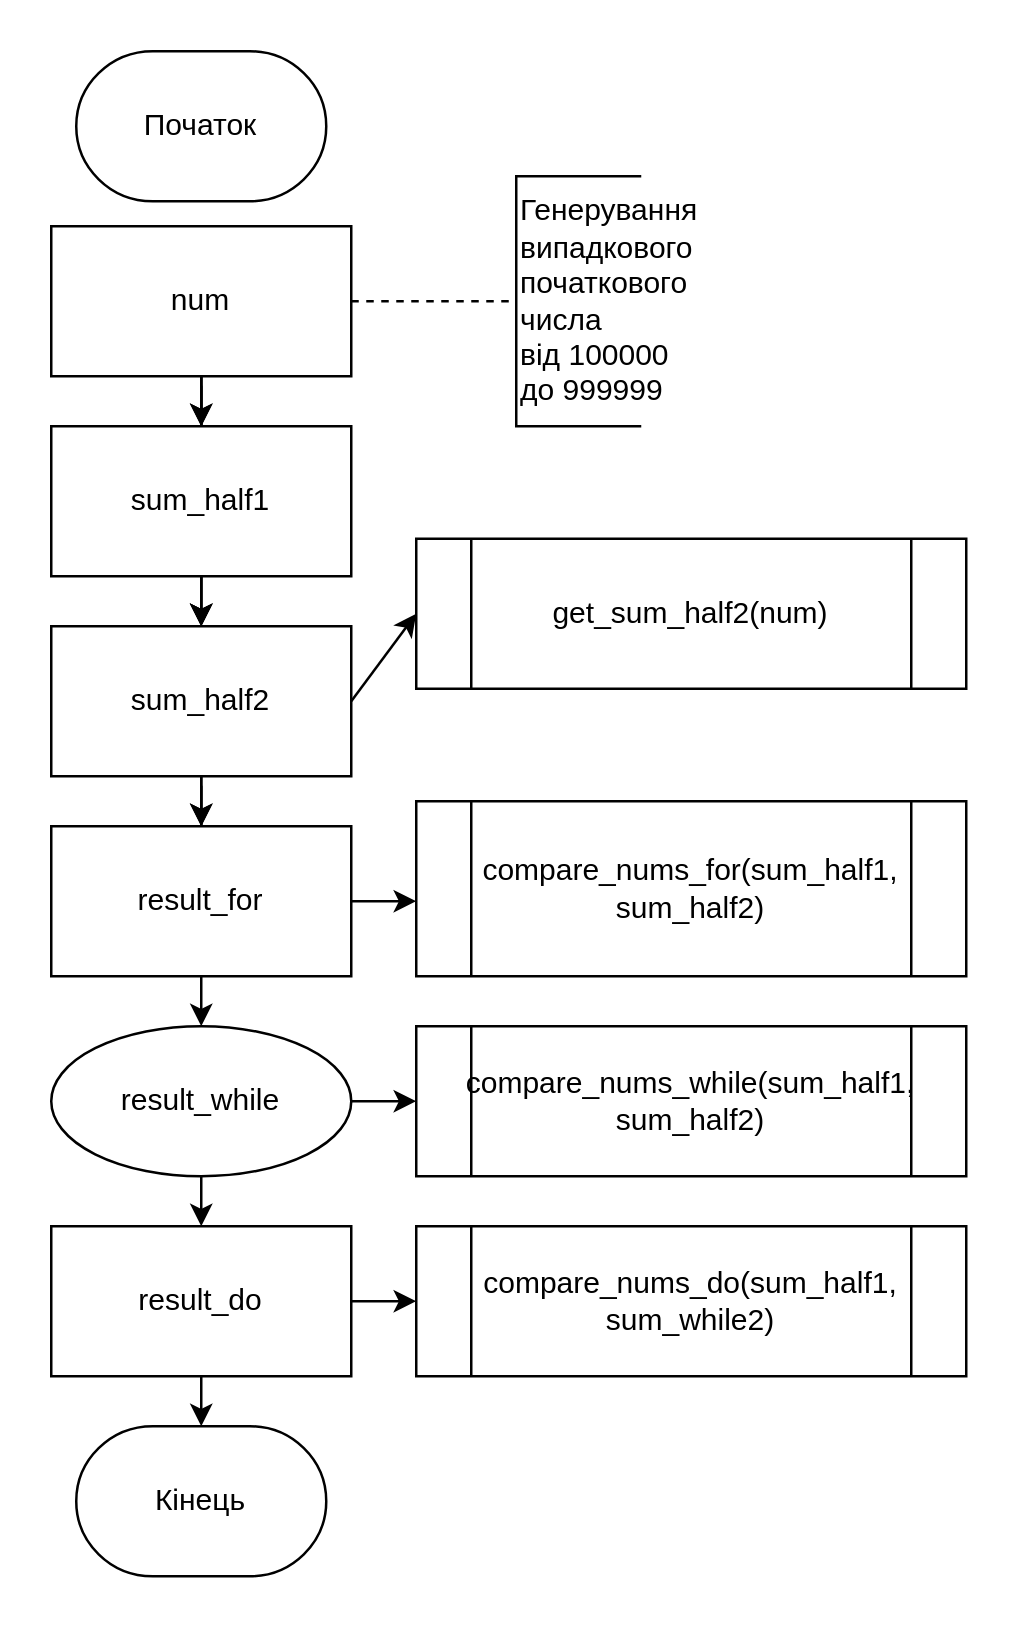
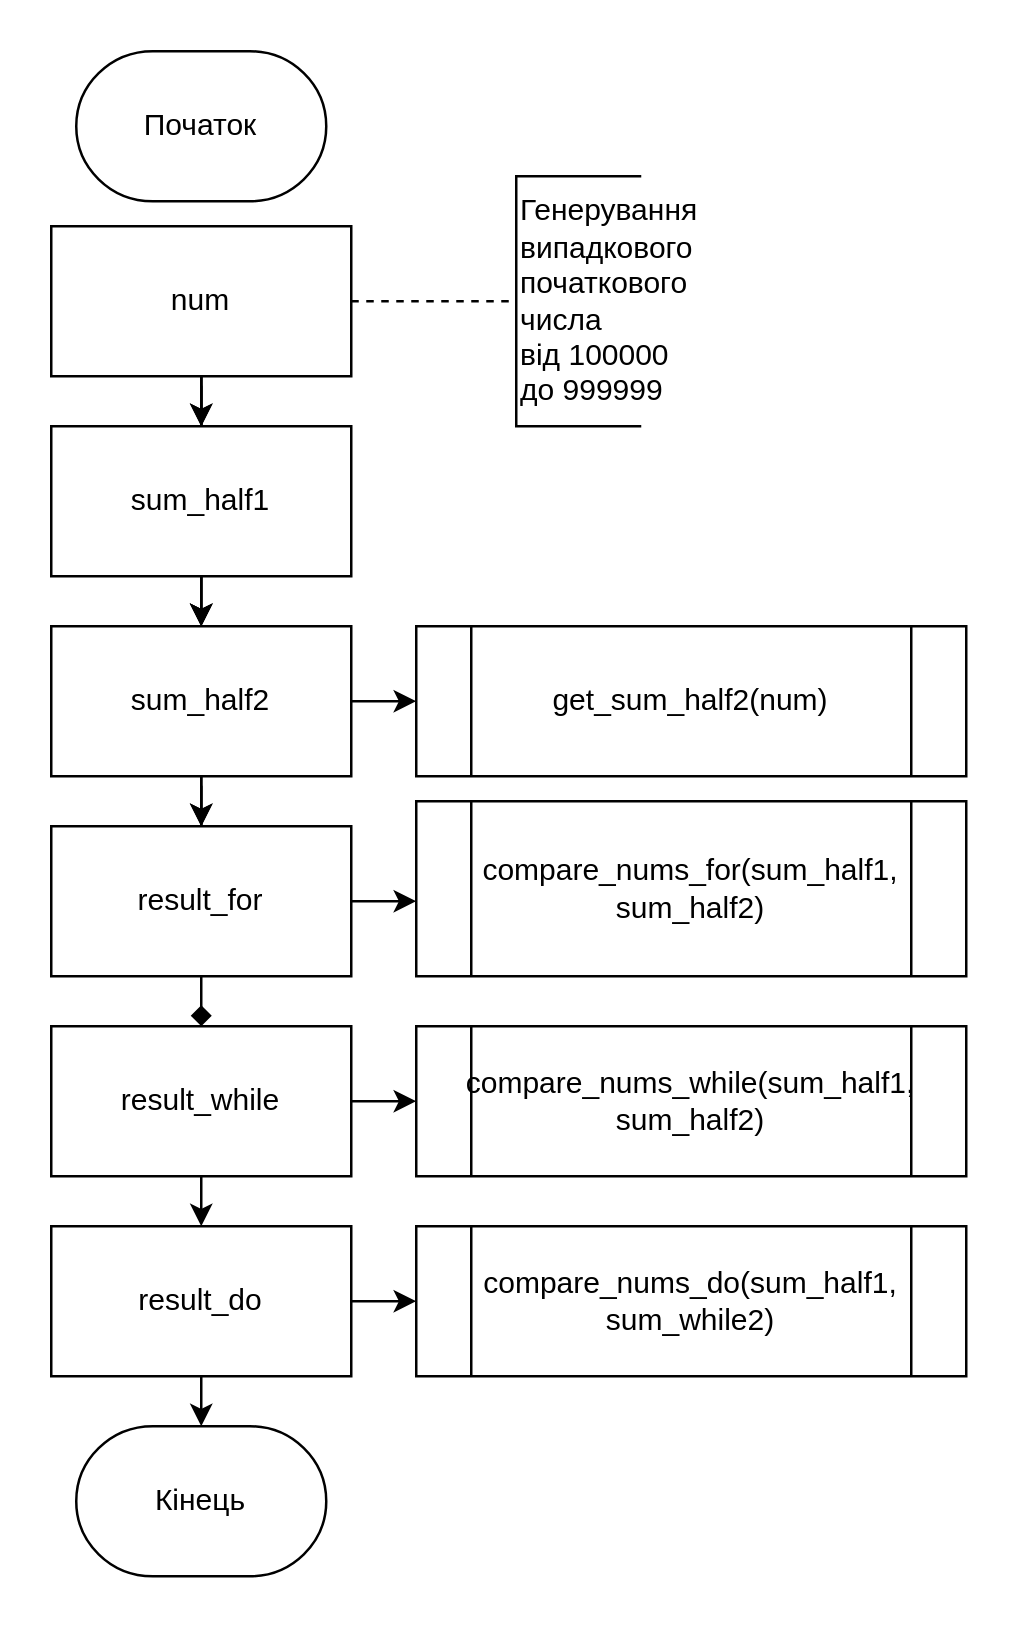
node "get_sum_half2(num)": moved (691, 614) -> (691, 701)
edge "sum_half2" -> "result_while": arrowhead classic -> diamond
node "result_while": shape ellipse -> rectangle
